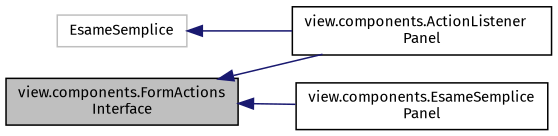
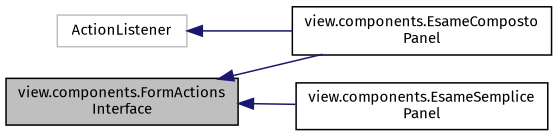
node "EsameSemplice": label "EsameSemplice" -> "ActionListener"
node "view.components.ActionListener Panel": label "view.components.ActionListener Panel" -> "view.components.EsameComposto Panel"
